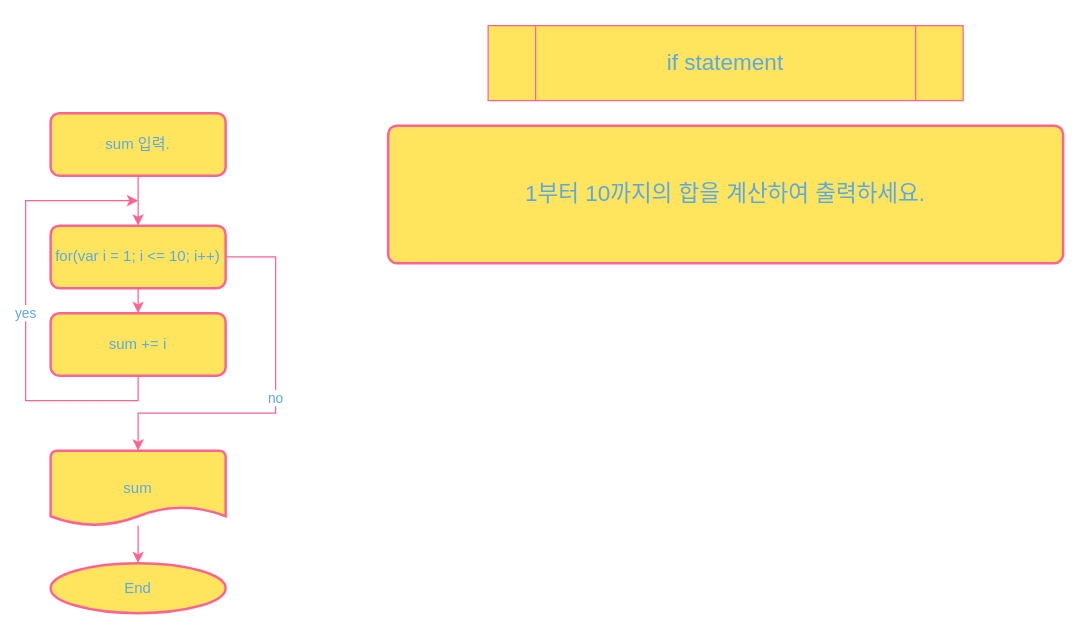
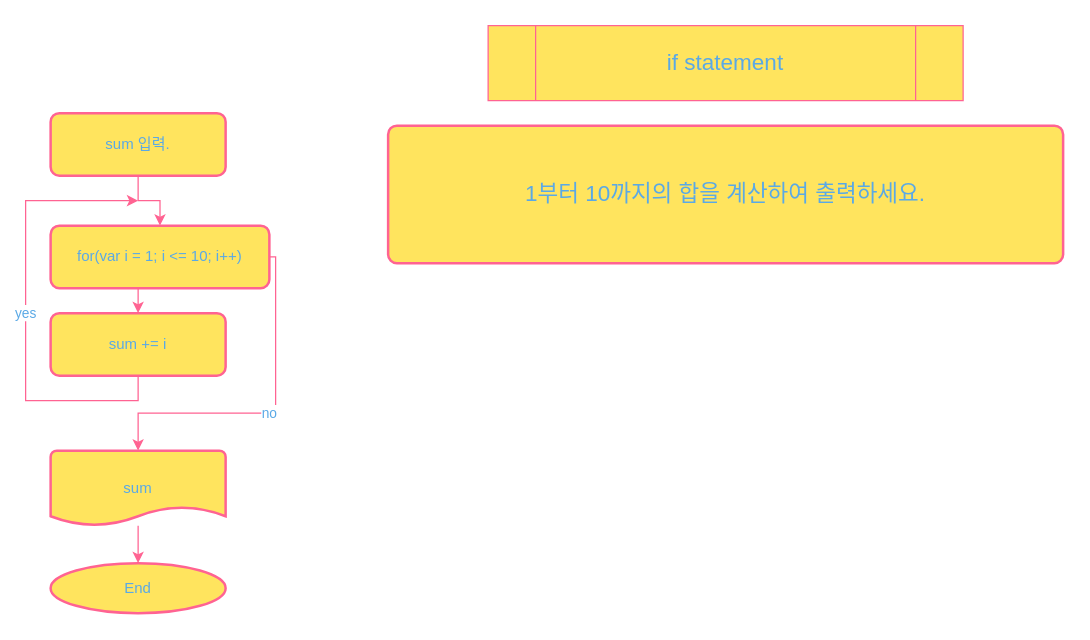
node "for(var i = 1; i <= 10; i++)": size 175x63 -> 219x63
